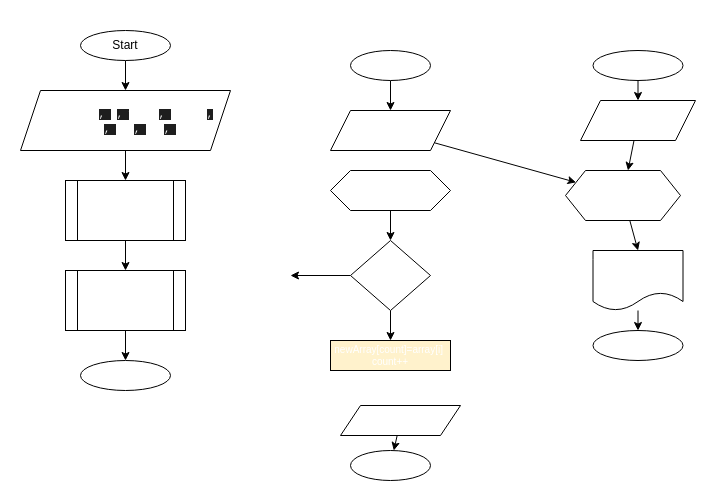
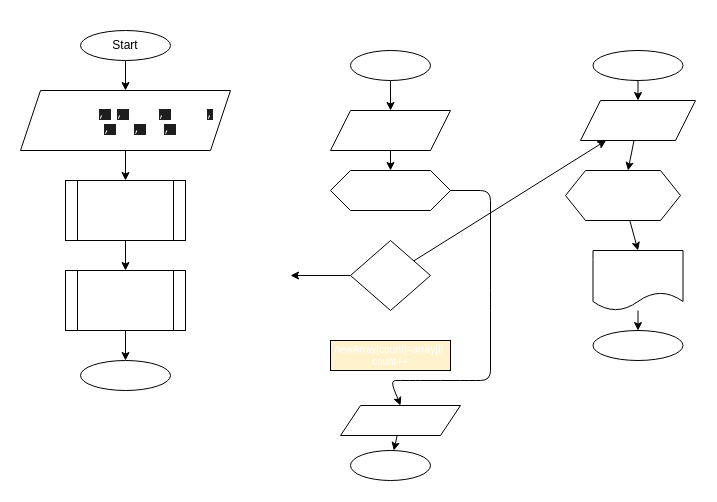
edge "string[] array string[] newArray world=0" -> "i=0; i<array.Length: i++": now "string[] array string[] newArray world=0" -> "i=0; i<array.Legth; i++"
edge "i=0; i<array.Legth; i++" -> "array[i]<=4": removed
edge "i=0; i<array.Legth; i++" -> "newArray": added
edge "array[i]<=4" -> "newArray[count]=array[i] count++": now "array[i]<=4" -> "print[] array"
